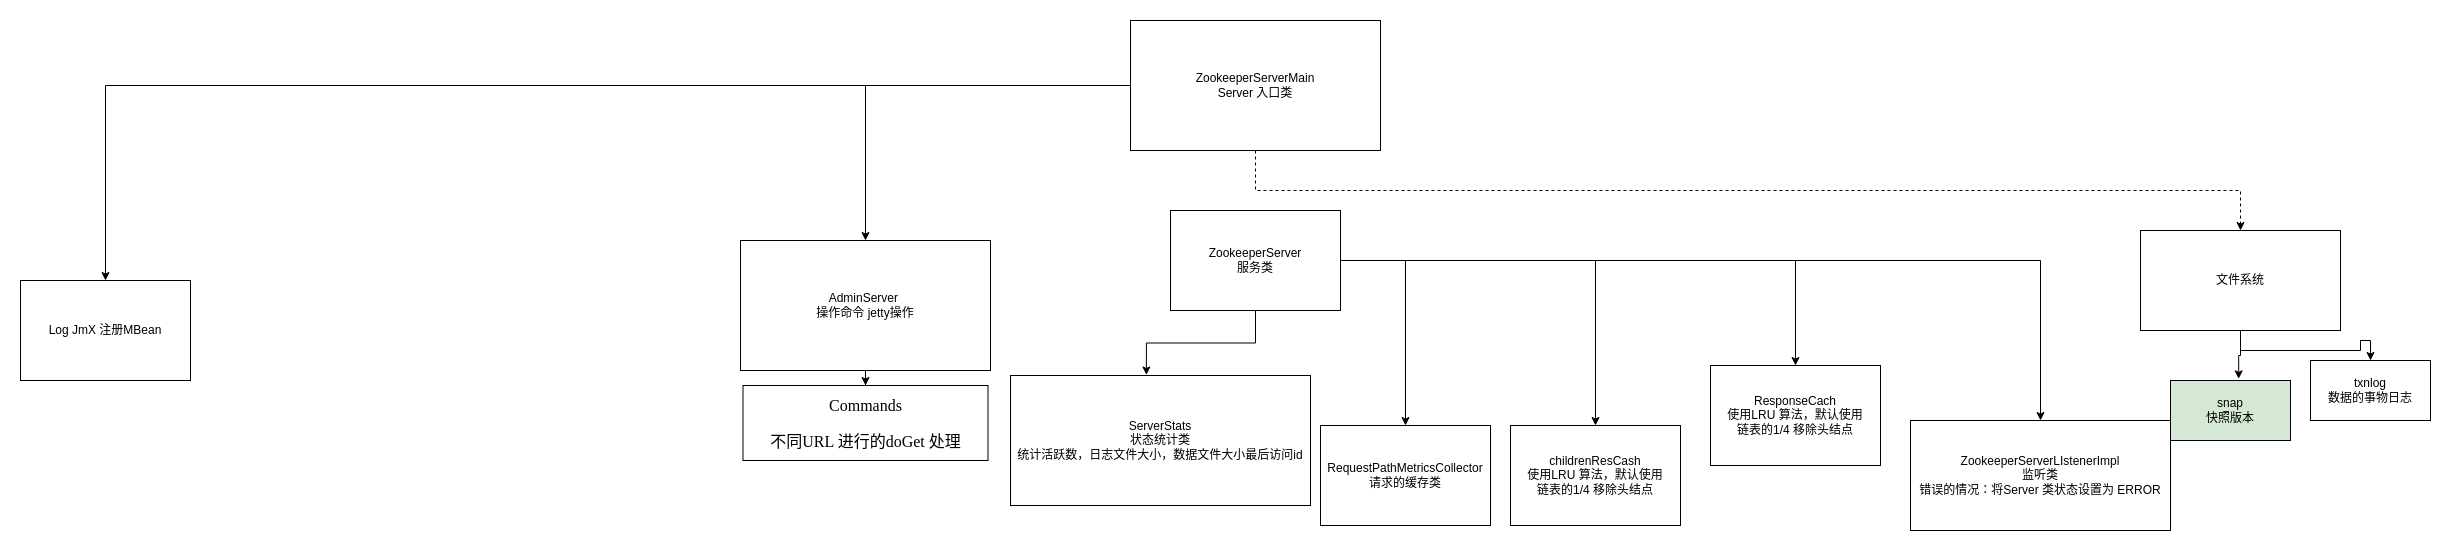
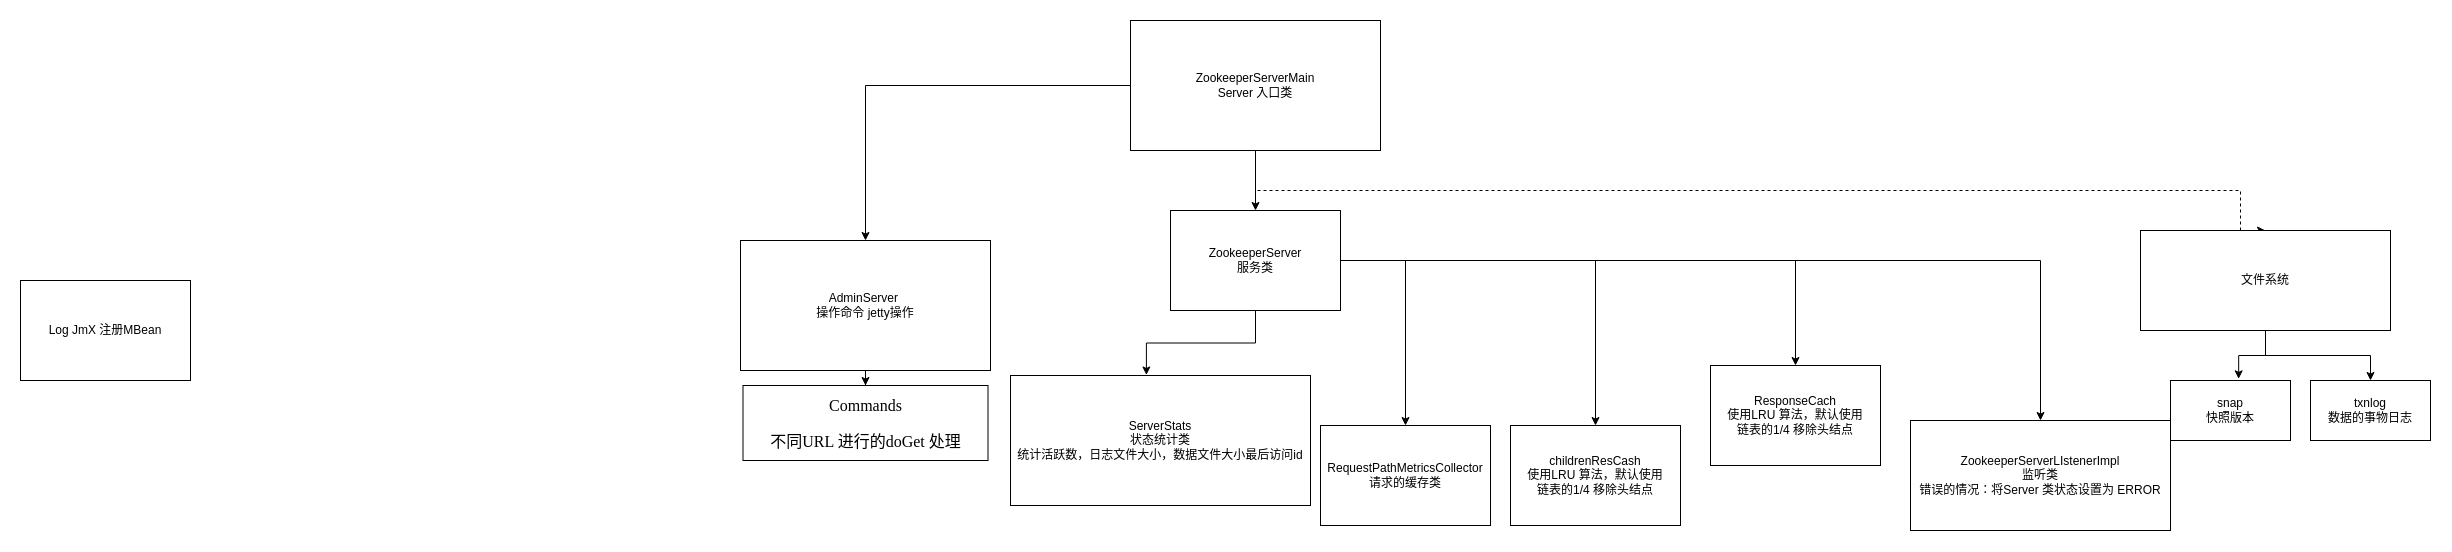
edge "ZookeeperServerMain Server 入口类" -> "Log JmX 注册MBean": now "ZookeeperServerMain Server 入口类" -> "ZookeeperServer 服务类"
node "文件系统": size 200x100 -> 250x100
node "txnlog 数据的事物日志": moved (2371, 391) -> (2371, 411)
node "snap 快照版本": fillcolor #d5e8d4 -> #ffffff
